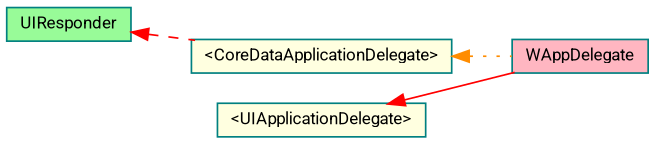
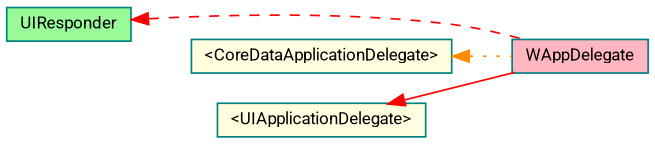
edge "<CoreDataApplicationDelegate>" -> "UIResponder": now "WAppDelegate" -> "UIResponder"
